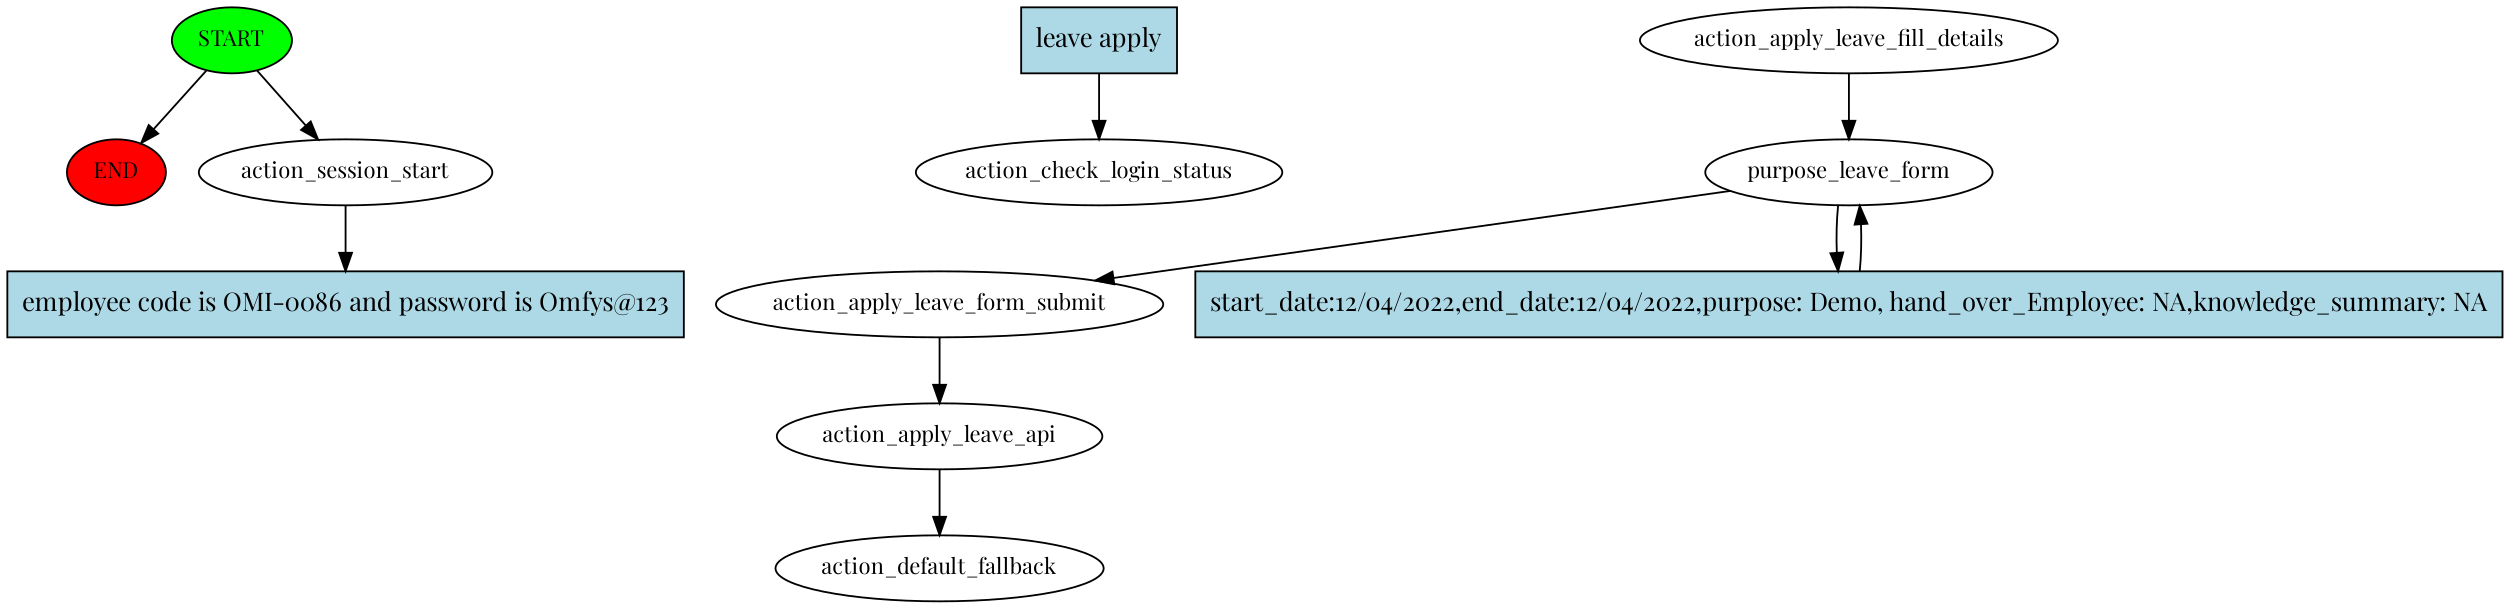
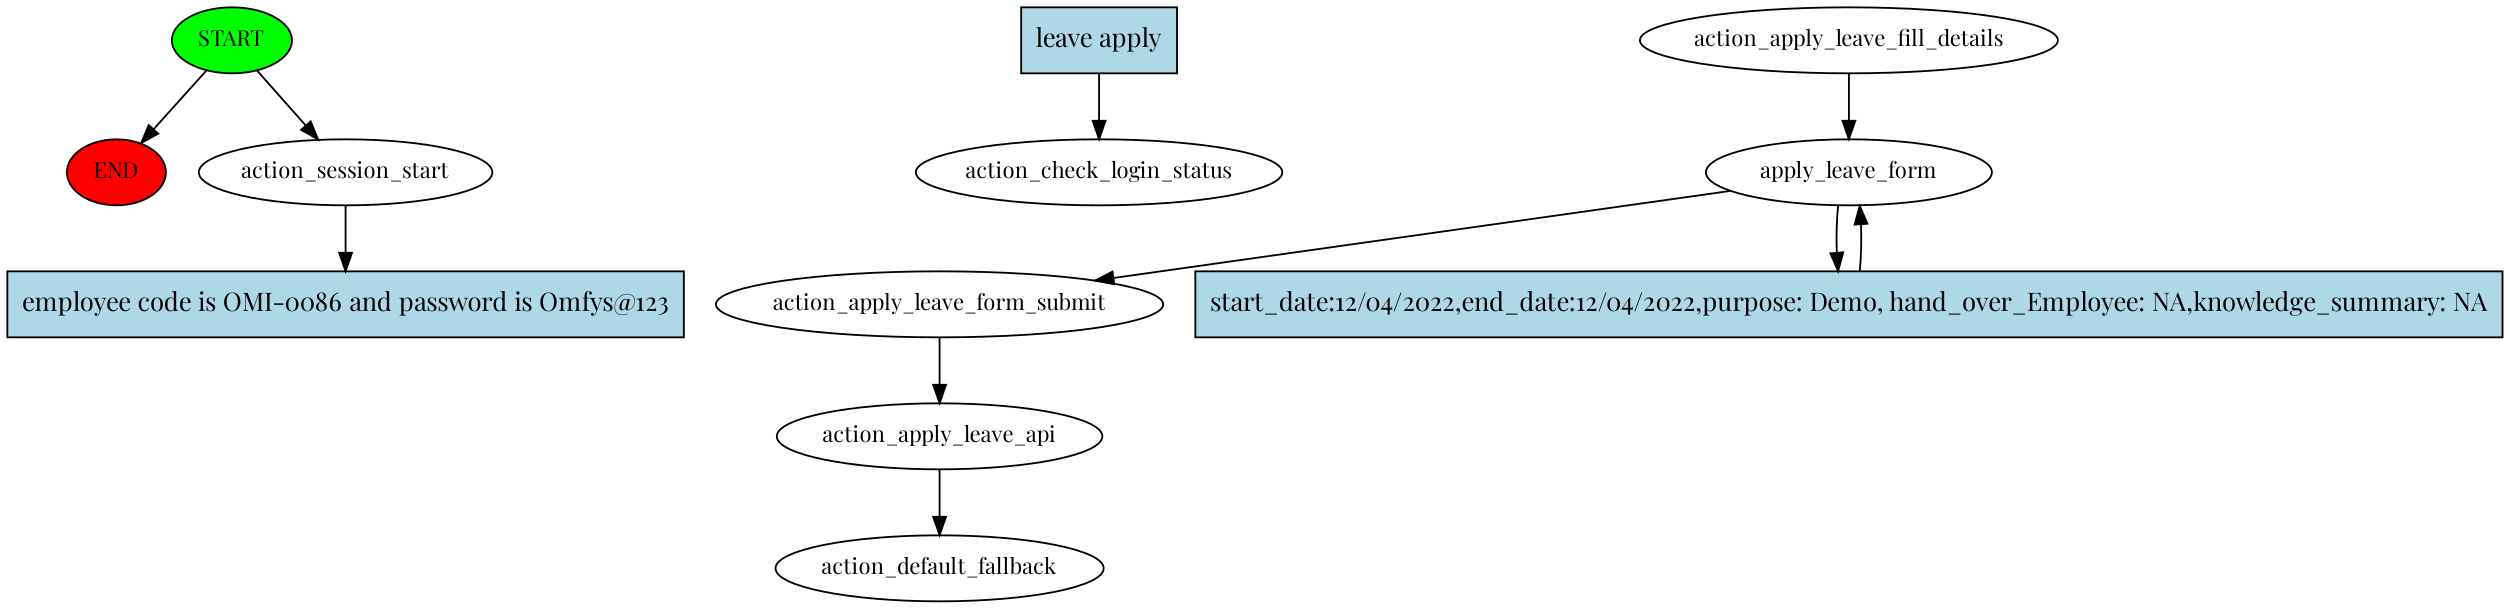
node "purpose_leave_form": label "purpose_leave_form" -> "apply_leave_form"
